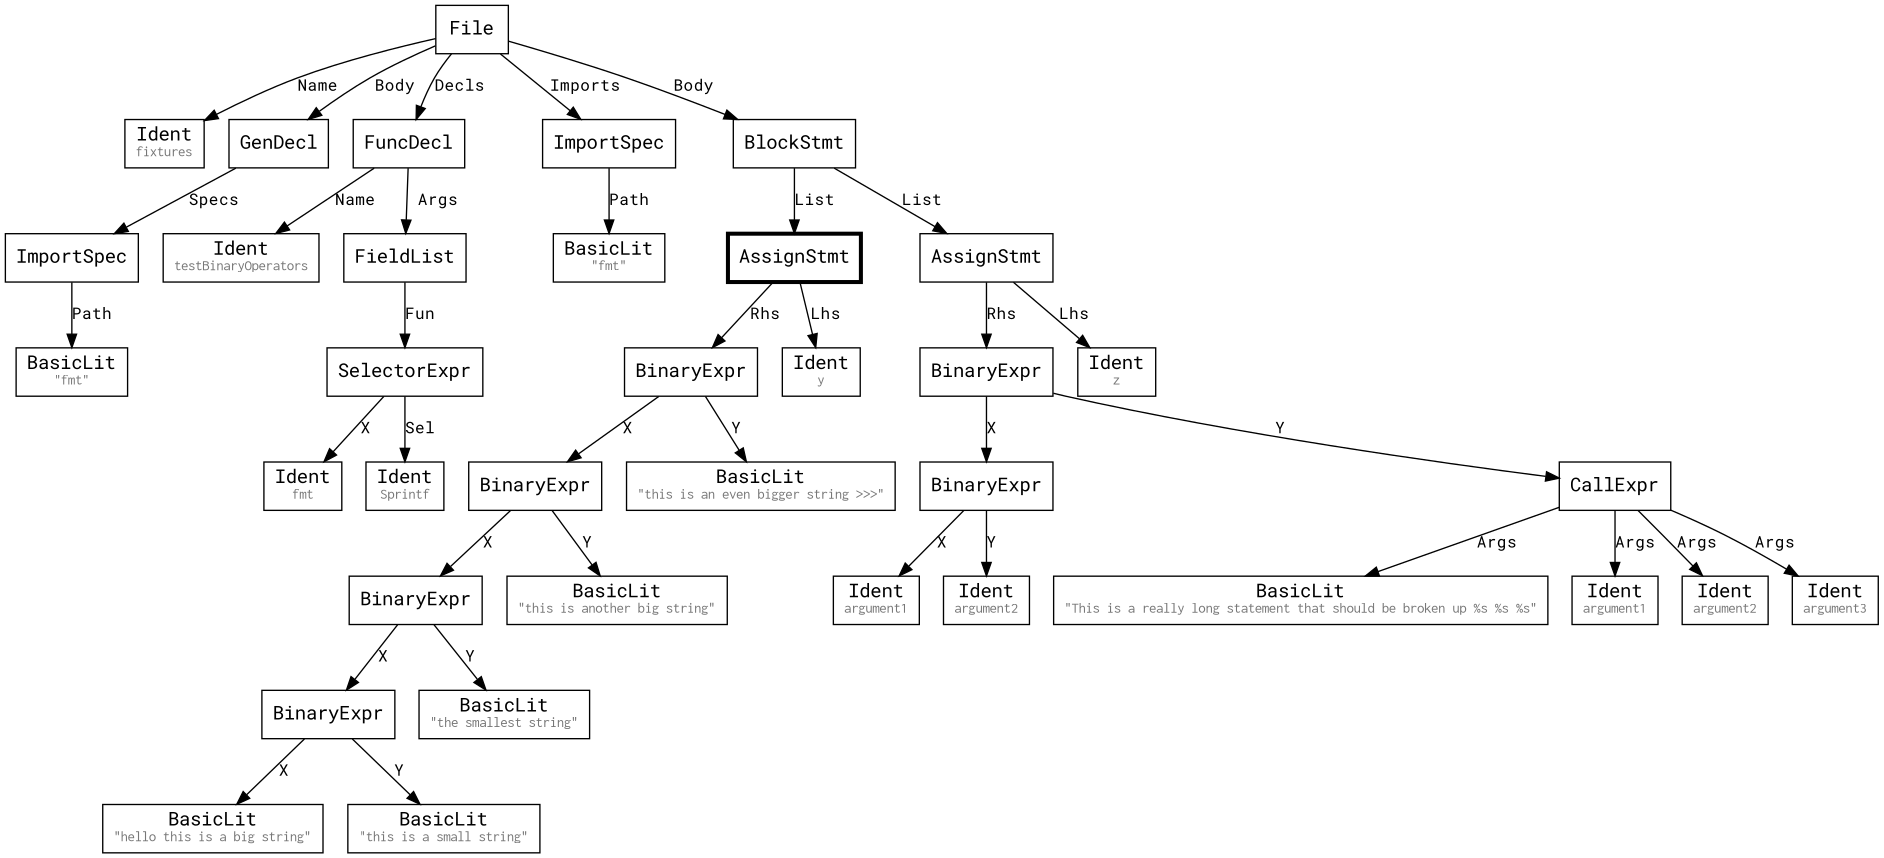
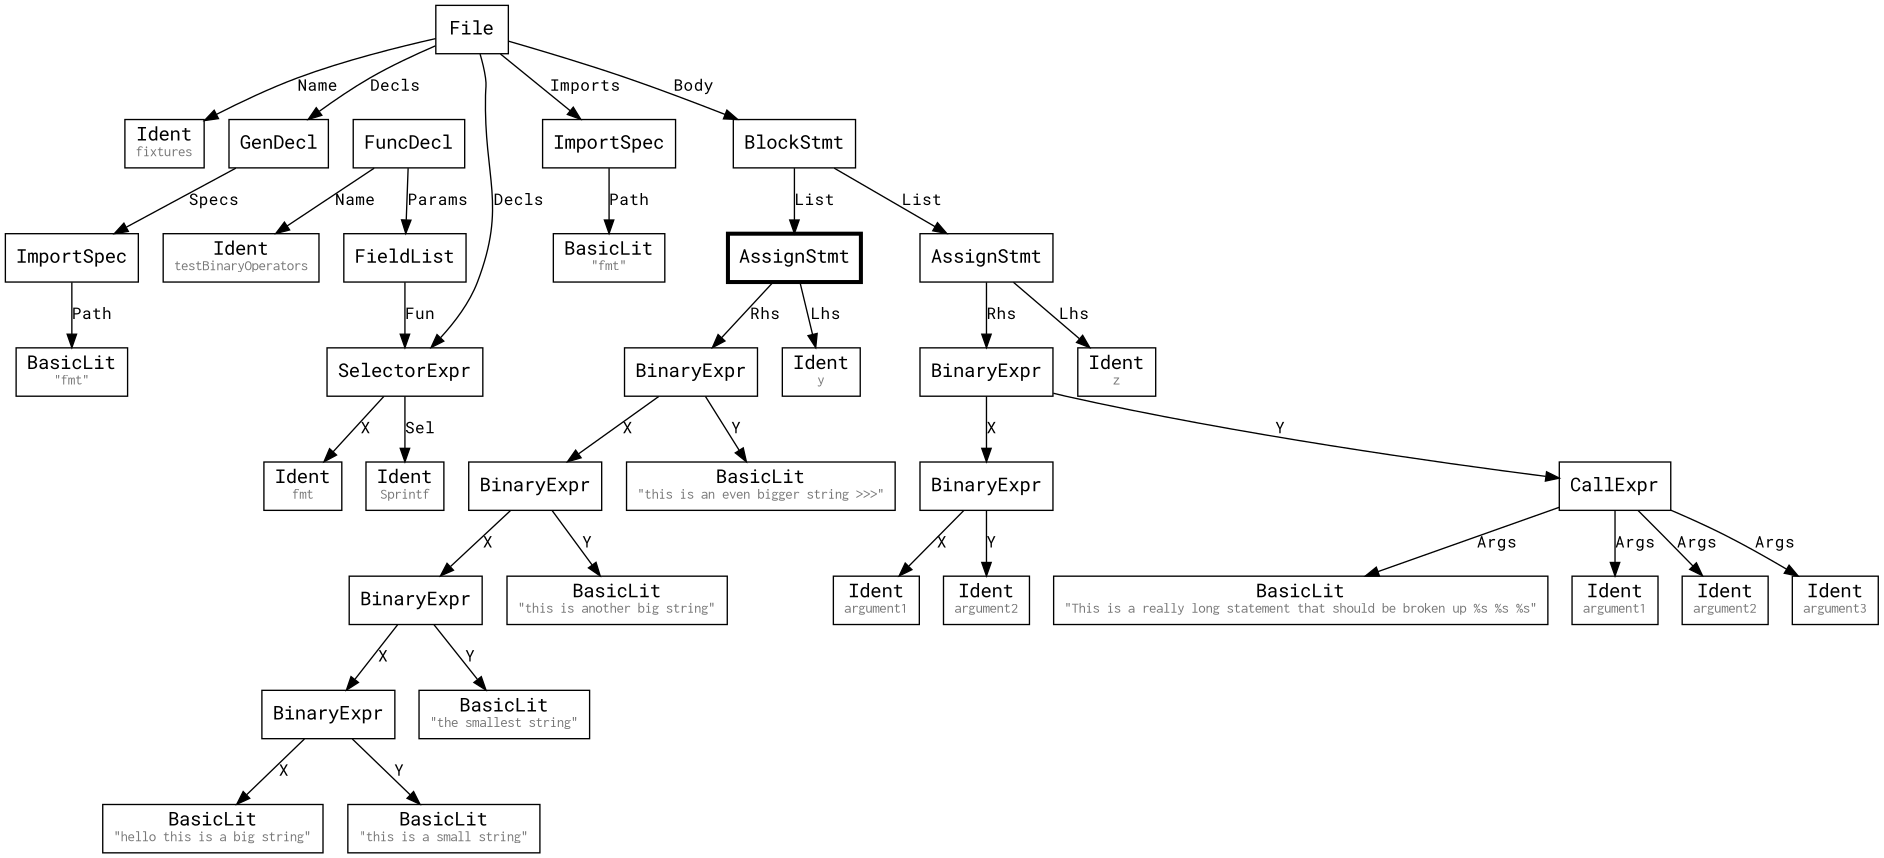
edge "File" -> "FuncDecl": now "File" -> "SelectorExpr"
edge "File" -> "GenDecl": label "Body" -> "Decls"
edge "FuncDecl" -> "FieldList": label "Args" -> "Params"
